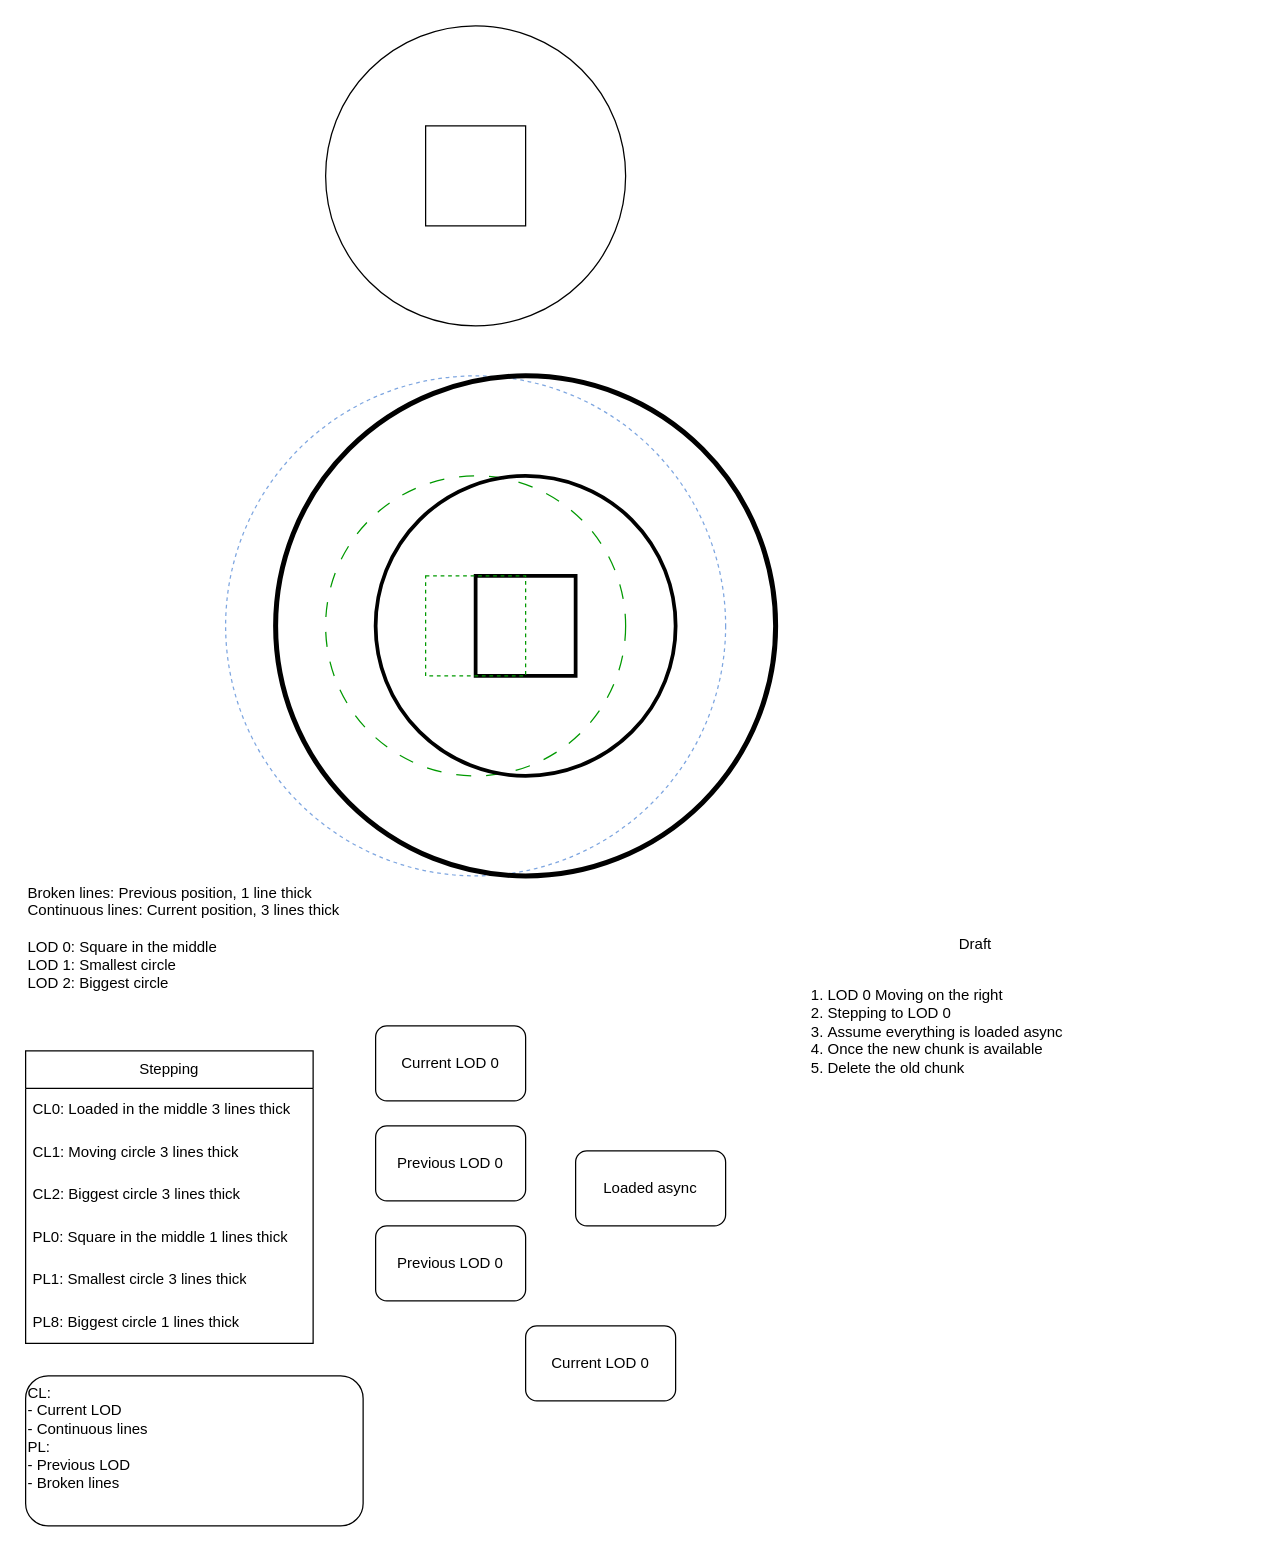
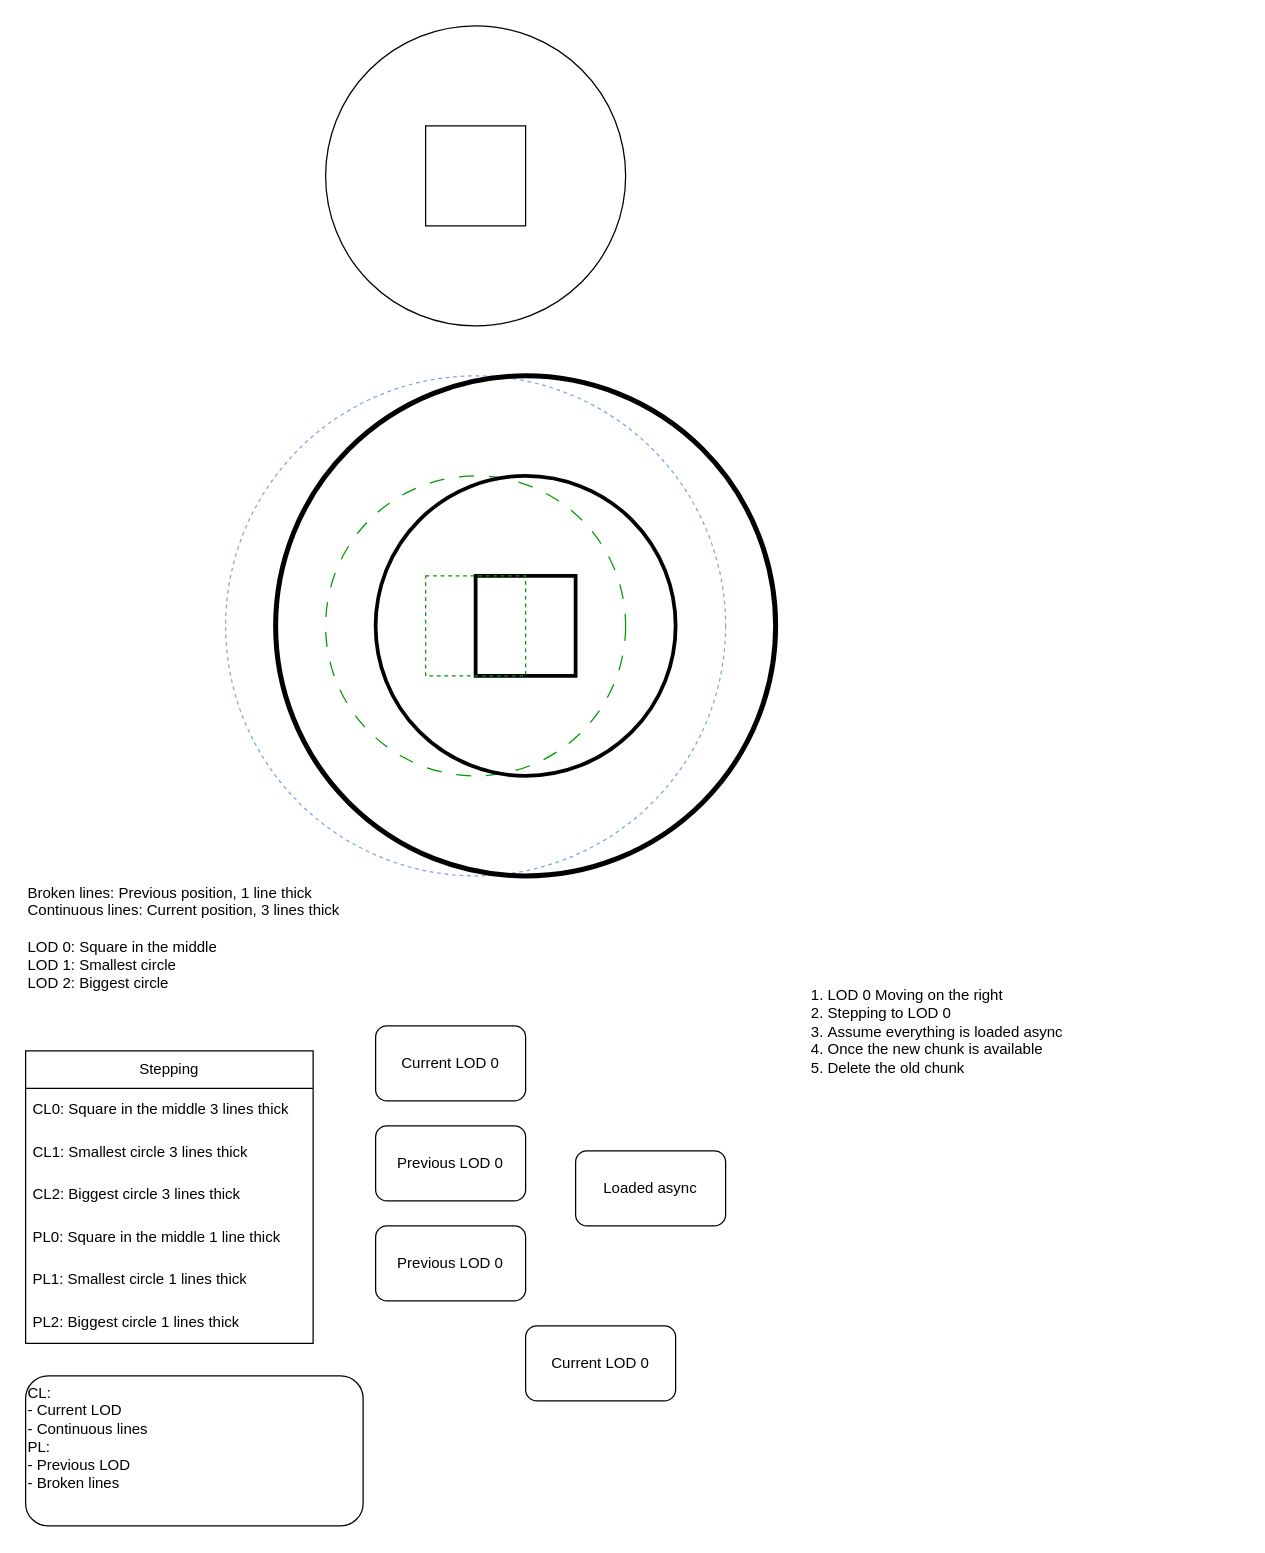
node "Draft": removed
node "CL0: Loaded in the middle 3 lines thick": label "CL0: Loaded in the middle 3 lines thick" -> "CL0: Square in the middle 3 lines thick"
node "CL1: Moving circle 3 lines thick": label "CL1: Moving circle 3 lines thick" -> "CL1: Smallest circle 3 lines thick"
node "PL0: Square in the middle 1 lines thick": label "PL0: Square in the middle 1 lines thick" -> "PL0: Square in the middle 1 line thick"
node "PL1: Smallest circle 3 lines thick": label "PL1: Smallest circle 3 lines thick" -> "PL1: Smallest circle 1 lines thick"
node "PL8: Biggest circle 1 lines thick": label "PL8: Biggest circle 1 lines thick" -> "PL2: Biggest circle 1 lines thick"
